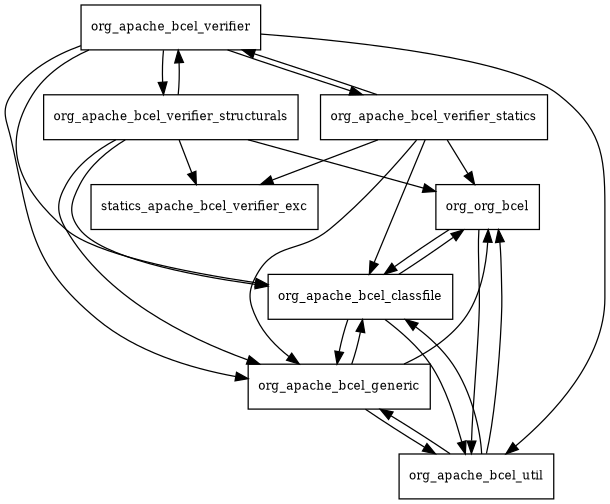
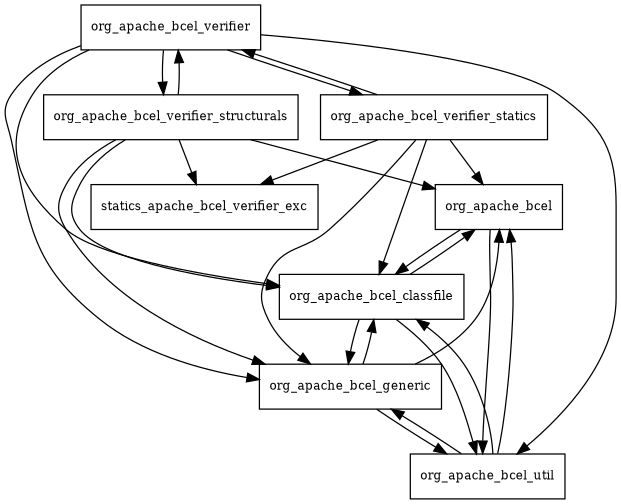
node "org_org_bcel": label "org_org_bcel" -> "org_apache_bcel"
